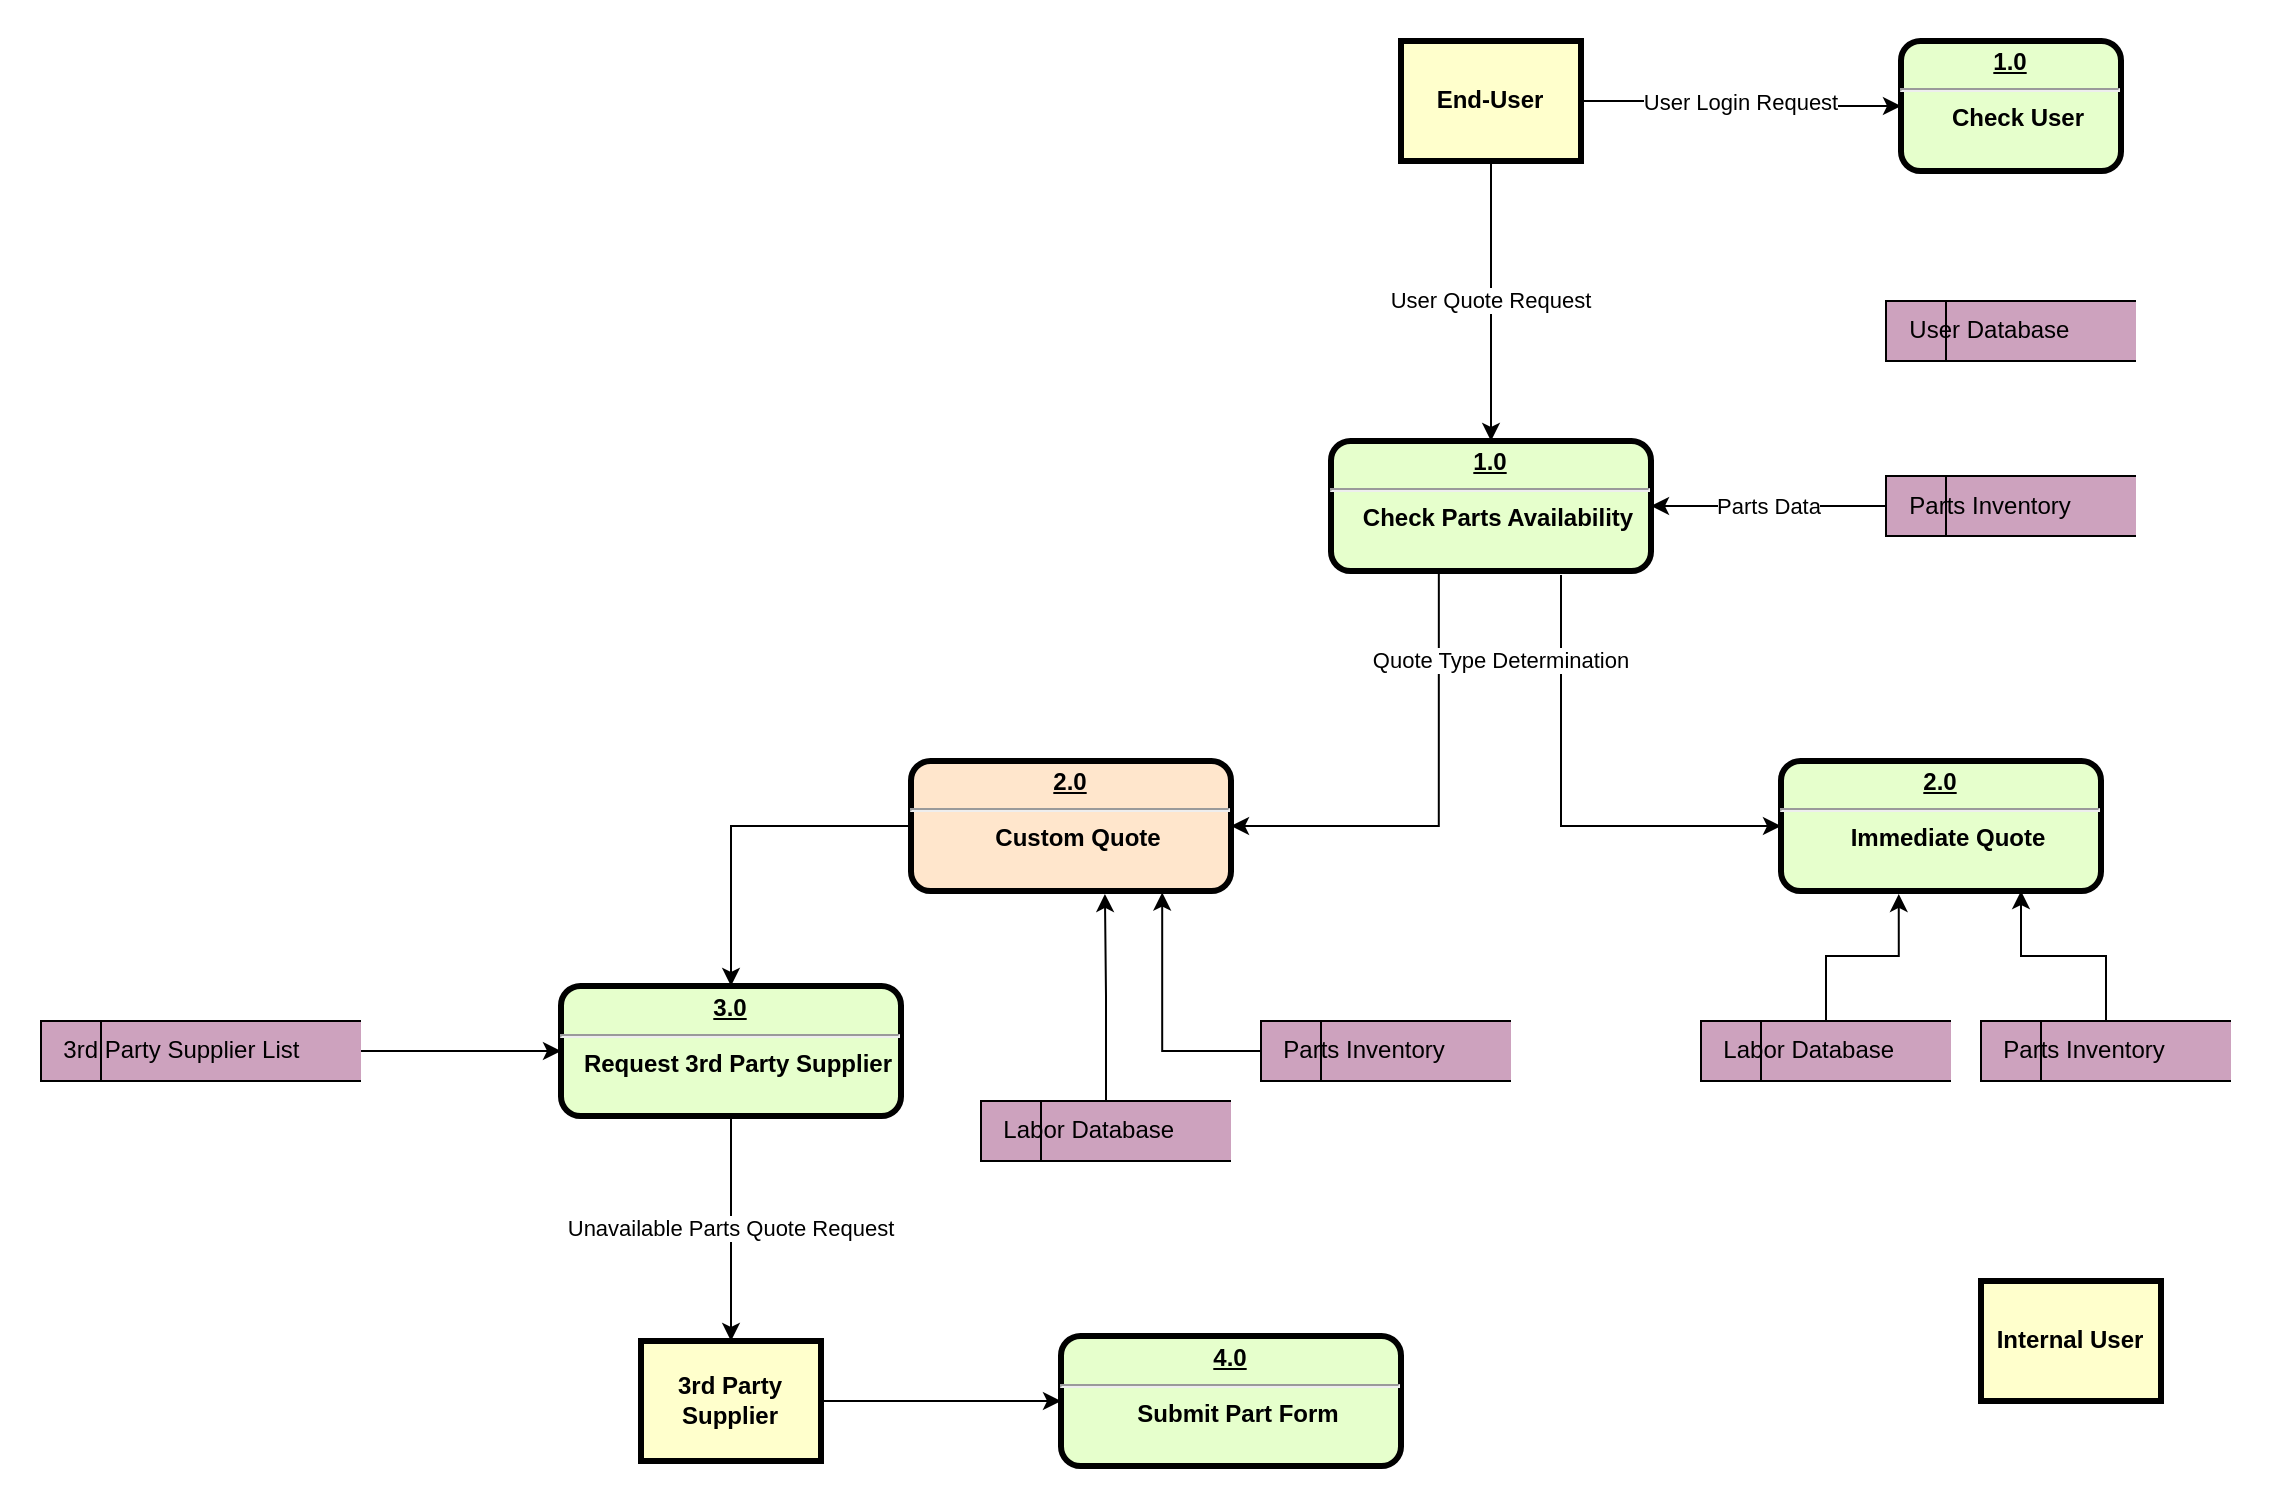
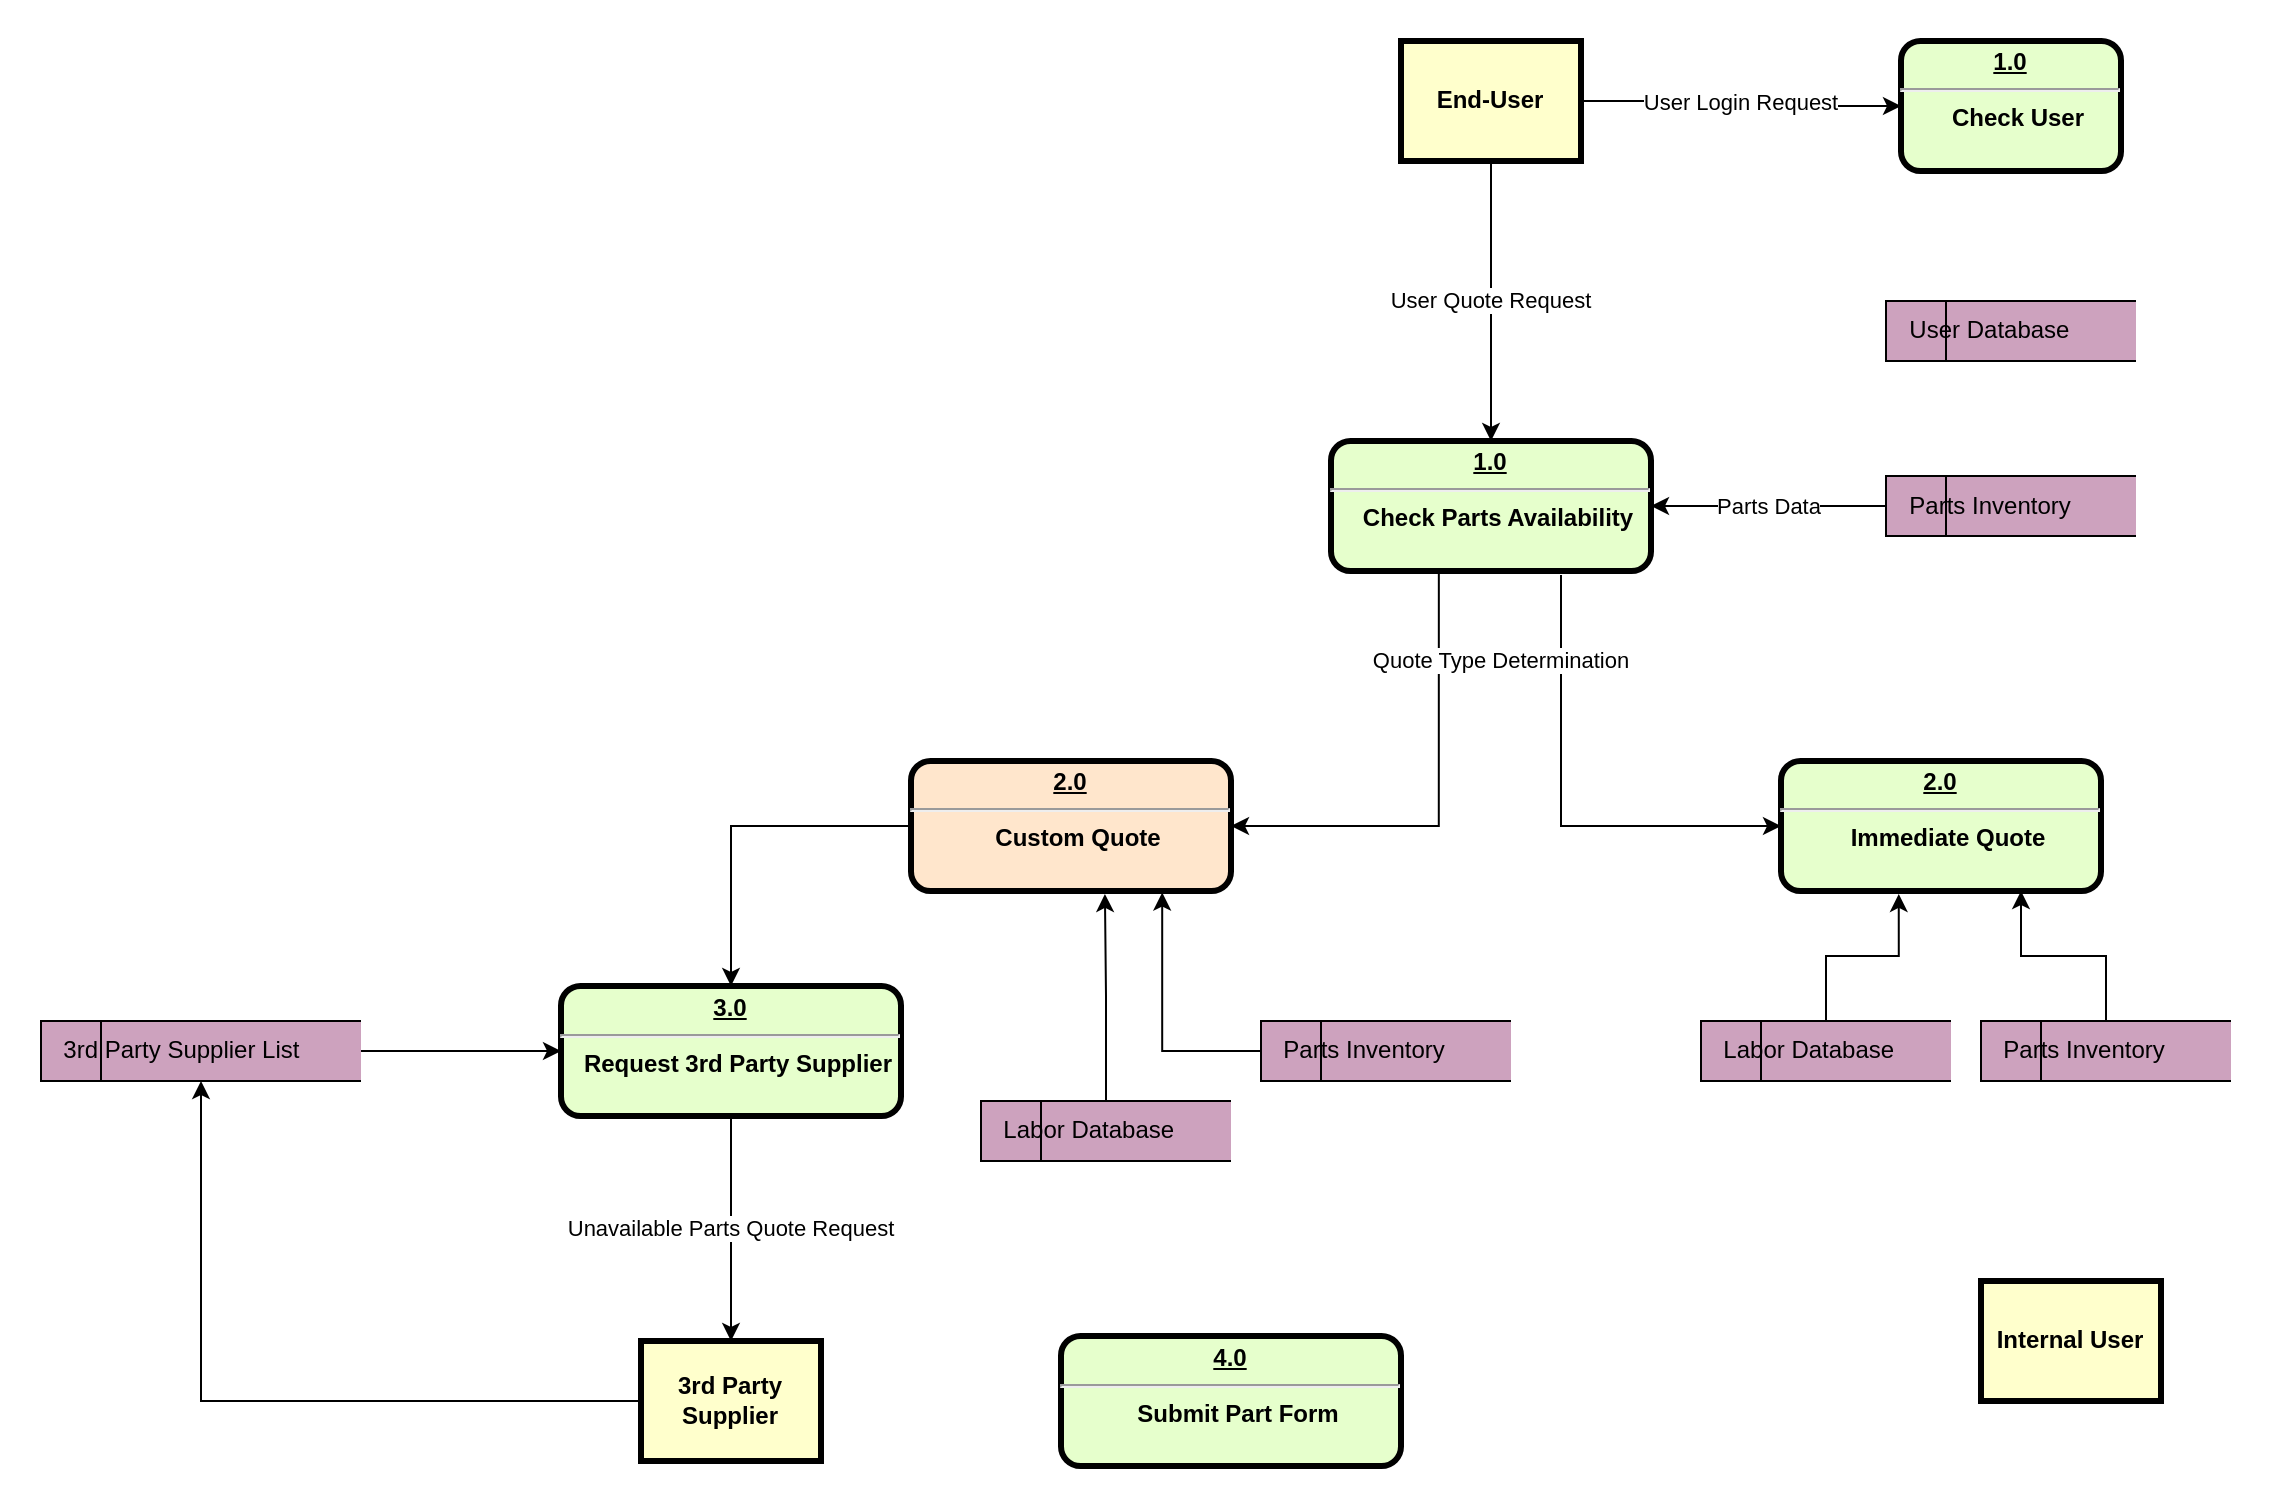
edge "3rd Party Supplier" -> "4.0 Submit Part Form": now "3rd Party Supplier" -> "3rd Party Supplier List"
